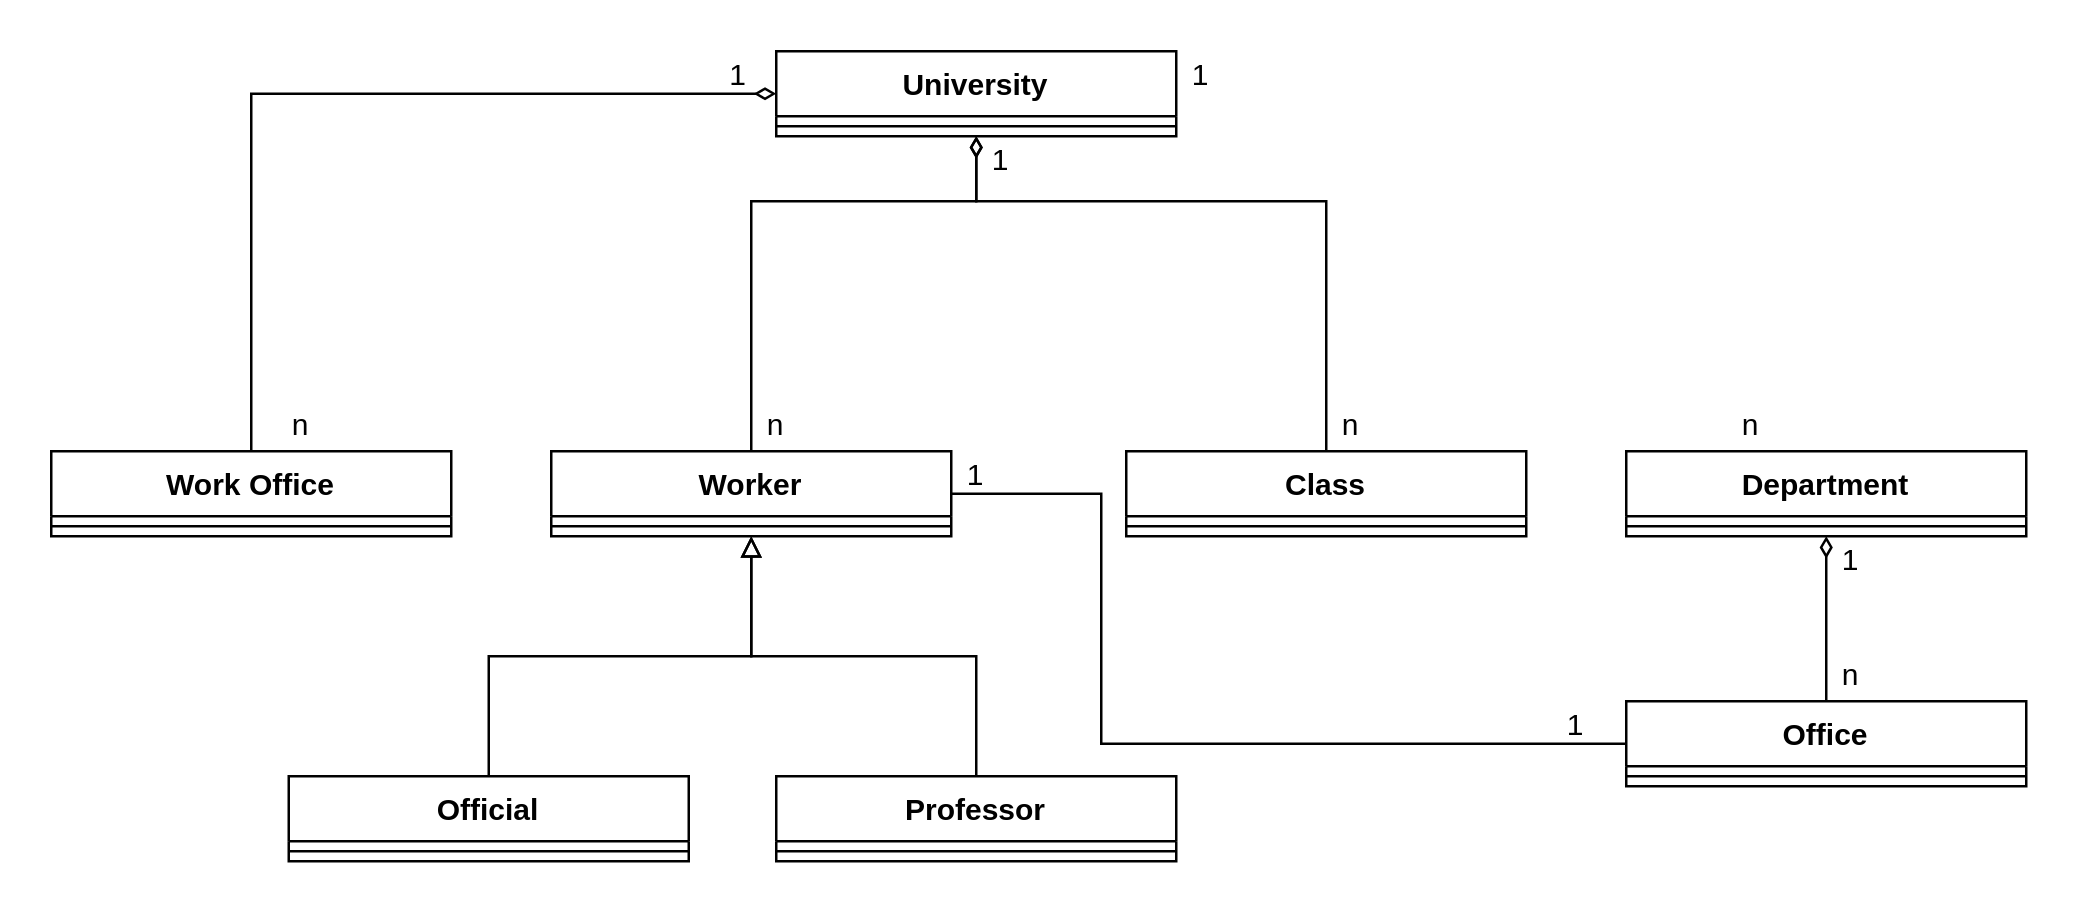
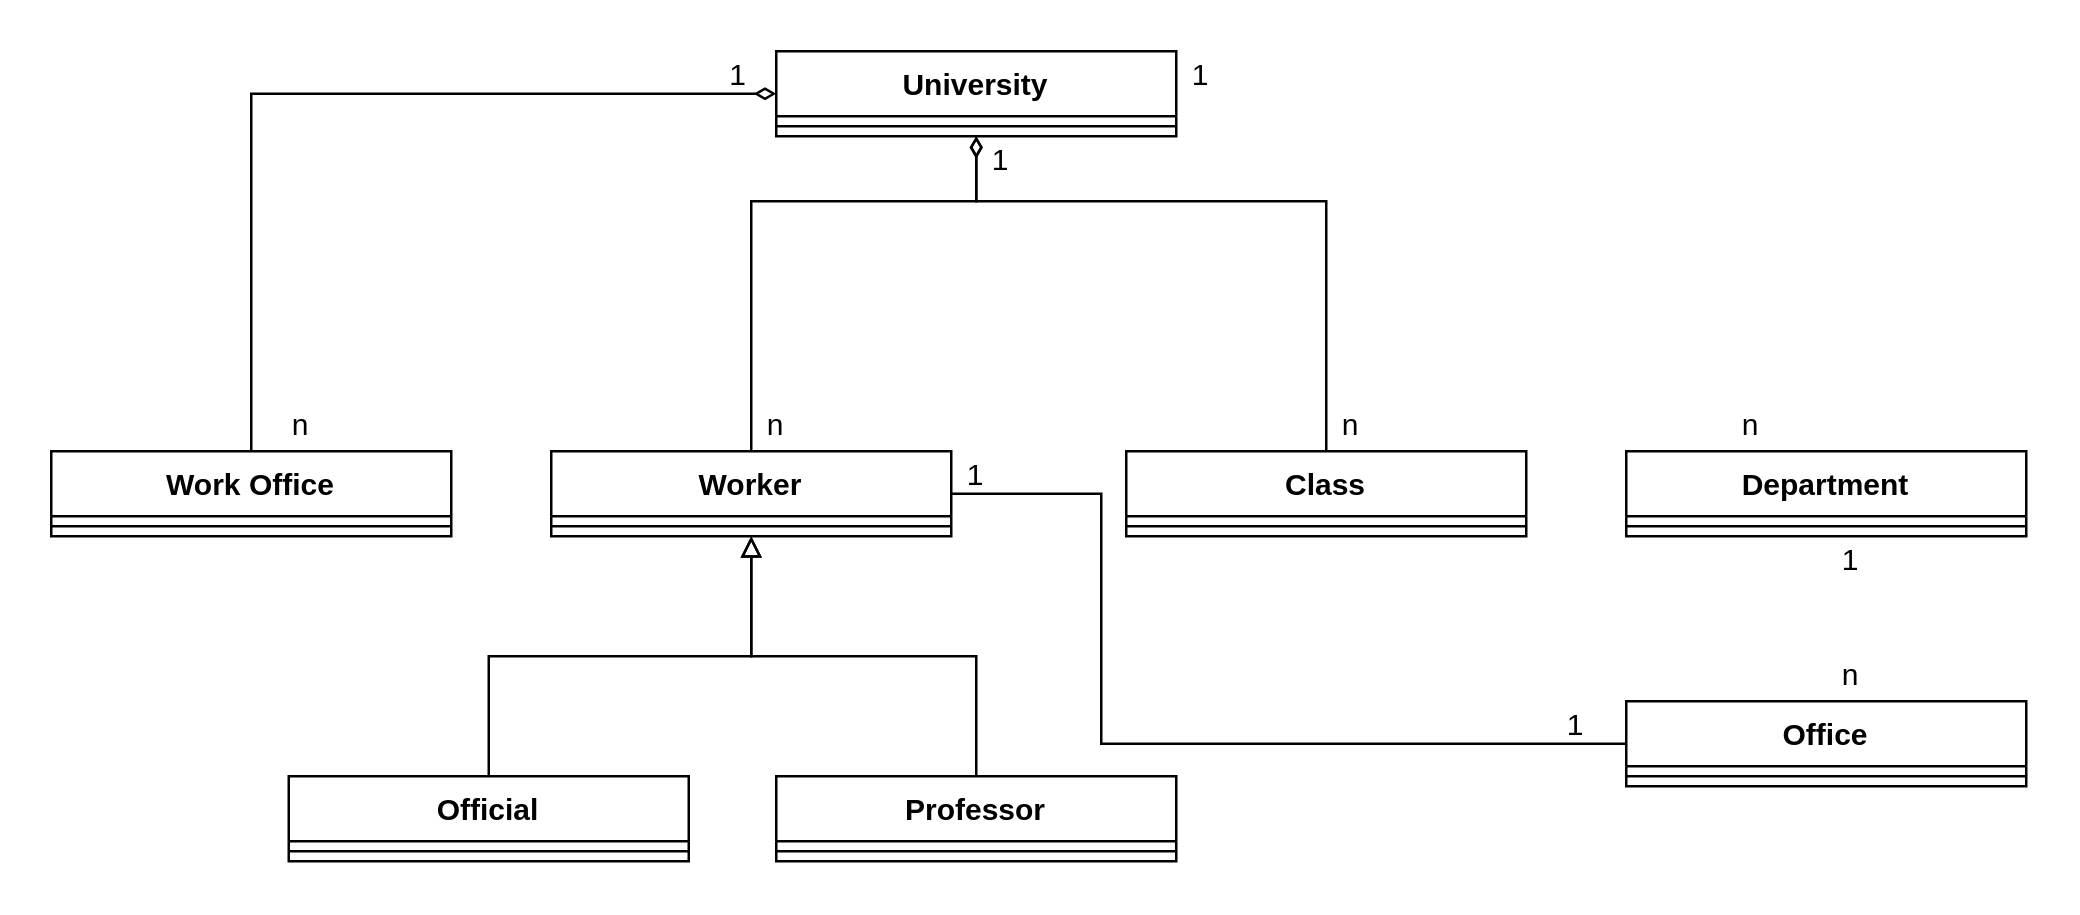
edge "Office" -> "Department": removed
